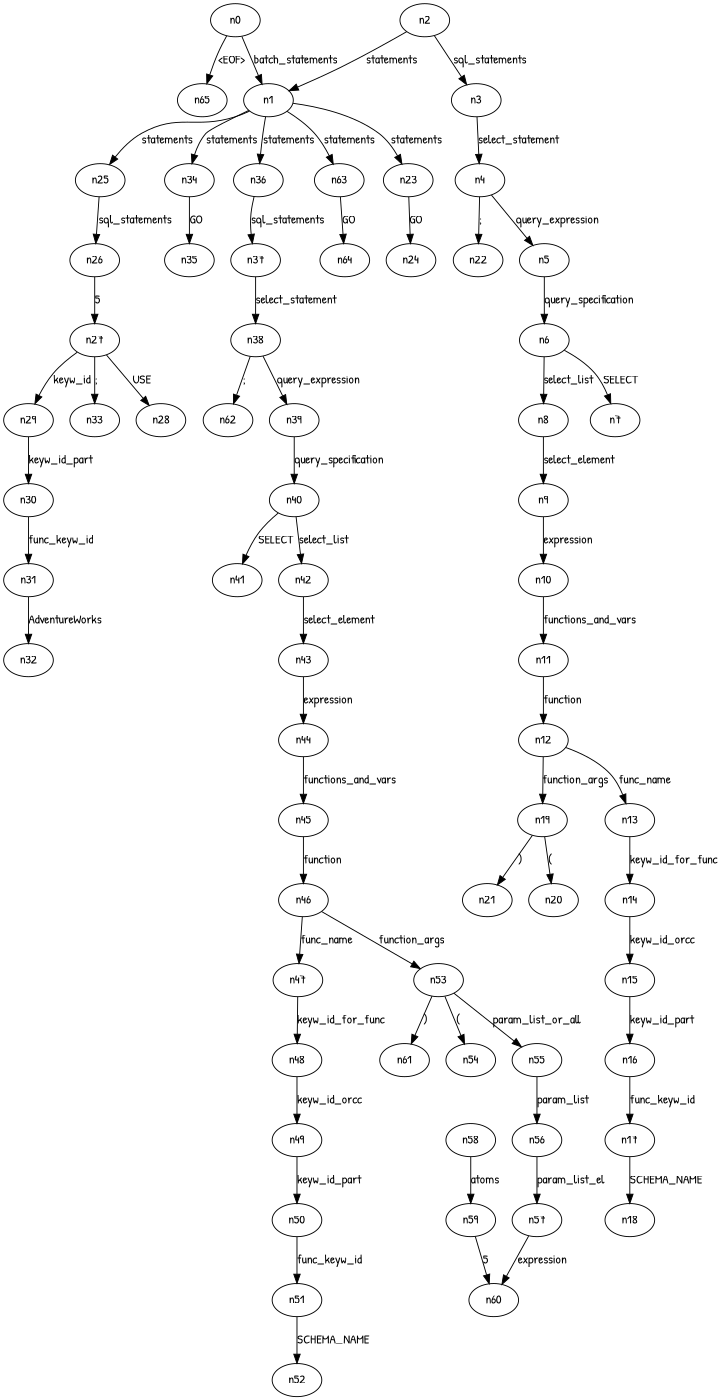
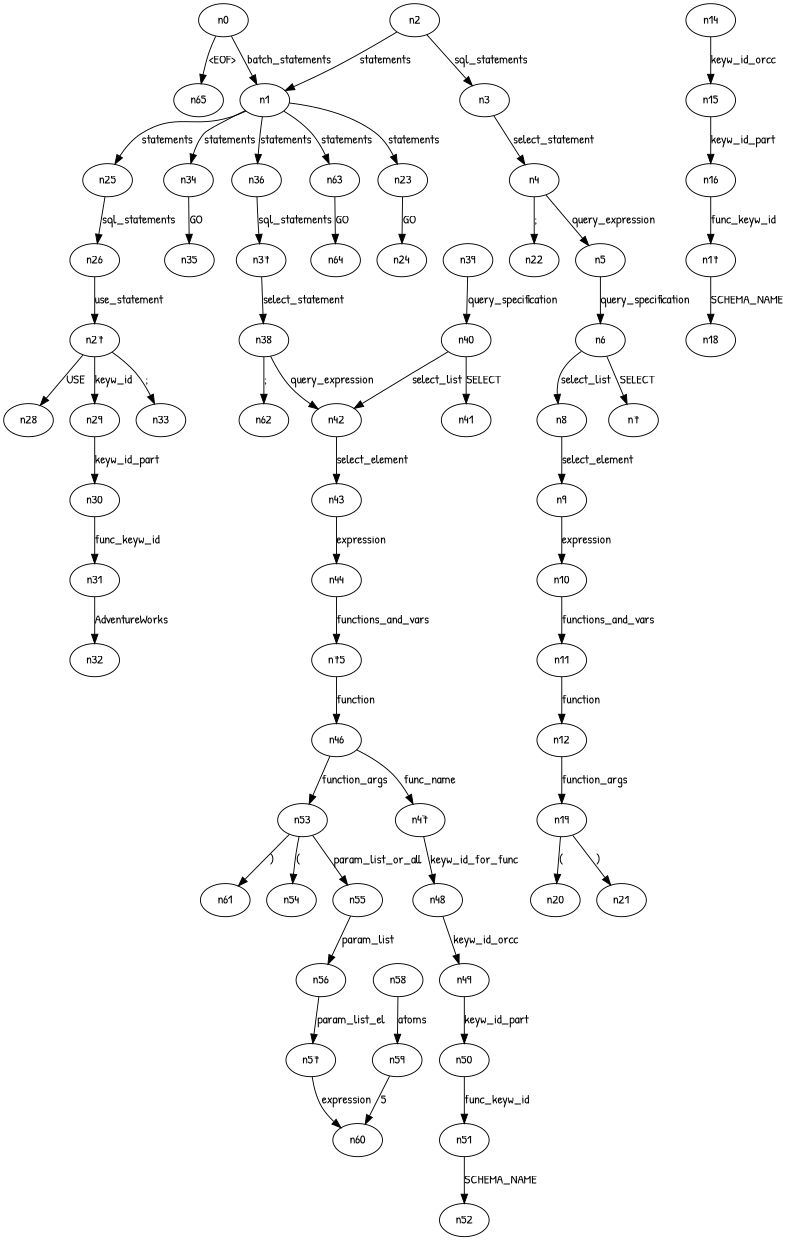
edge "n26" -> "n27": label "5" -> "use_statement"
edge "n38" -> "n39": now "n38" -> "n42"
node "n45": label "n45" -> "n75"
node "n13": removed
